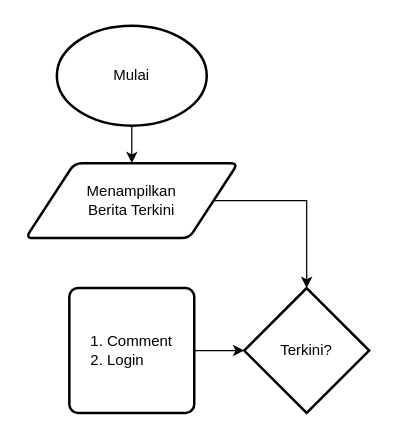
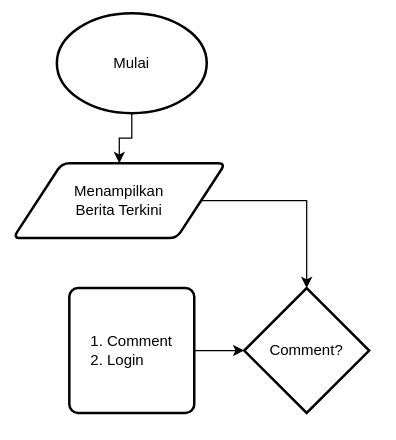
node "Mulai": moved (132, 76) -> (132, 63)
node "Menampilkan Berita Terkini": moved (132, 201) -> (119, 201)
node "Terkini?": label "Terkini?" -> "Comment?"
